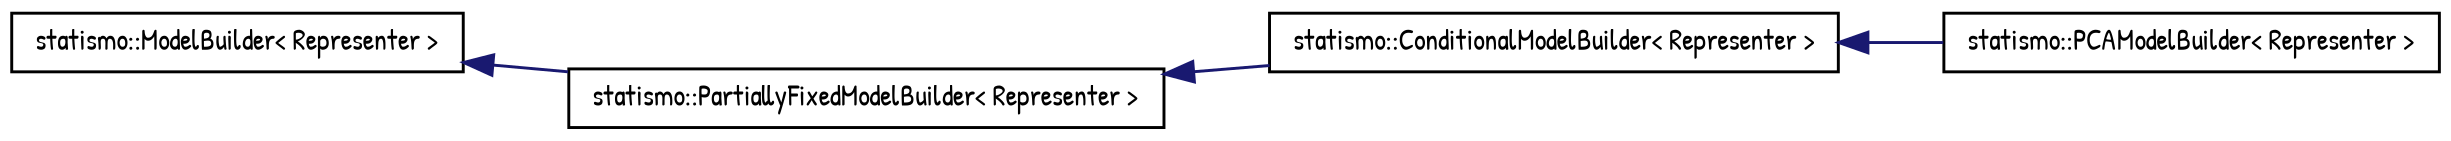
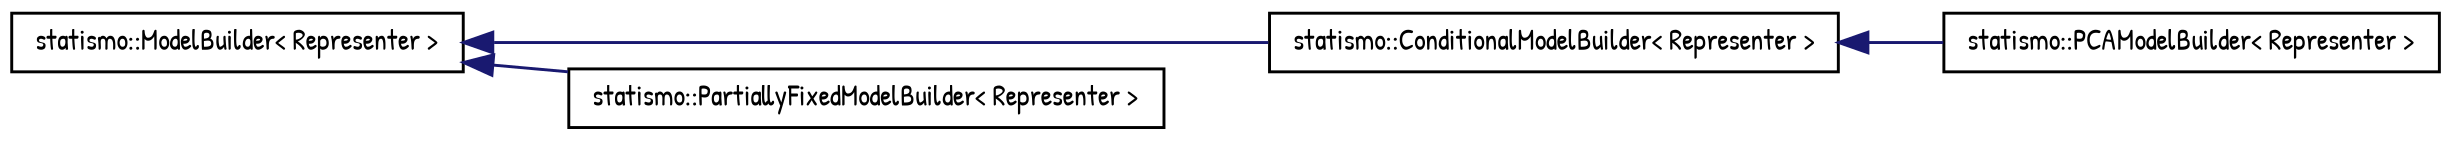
edge "statismo::ConditionalModelBuilder< Representer >" -> "statismo::PartiallyFixedModelBuilder< Representer >": now "statismo::ConditionalModelBuilder< Representer >" -> "statismo::ModelBuilder< Representer >"
